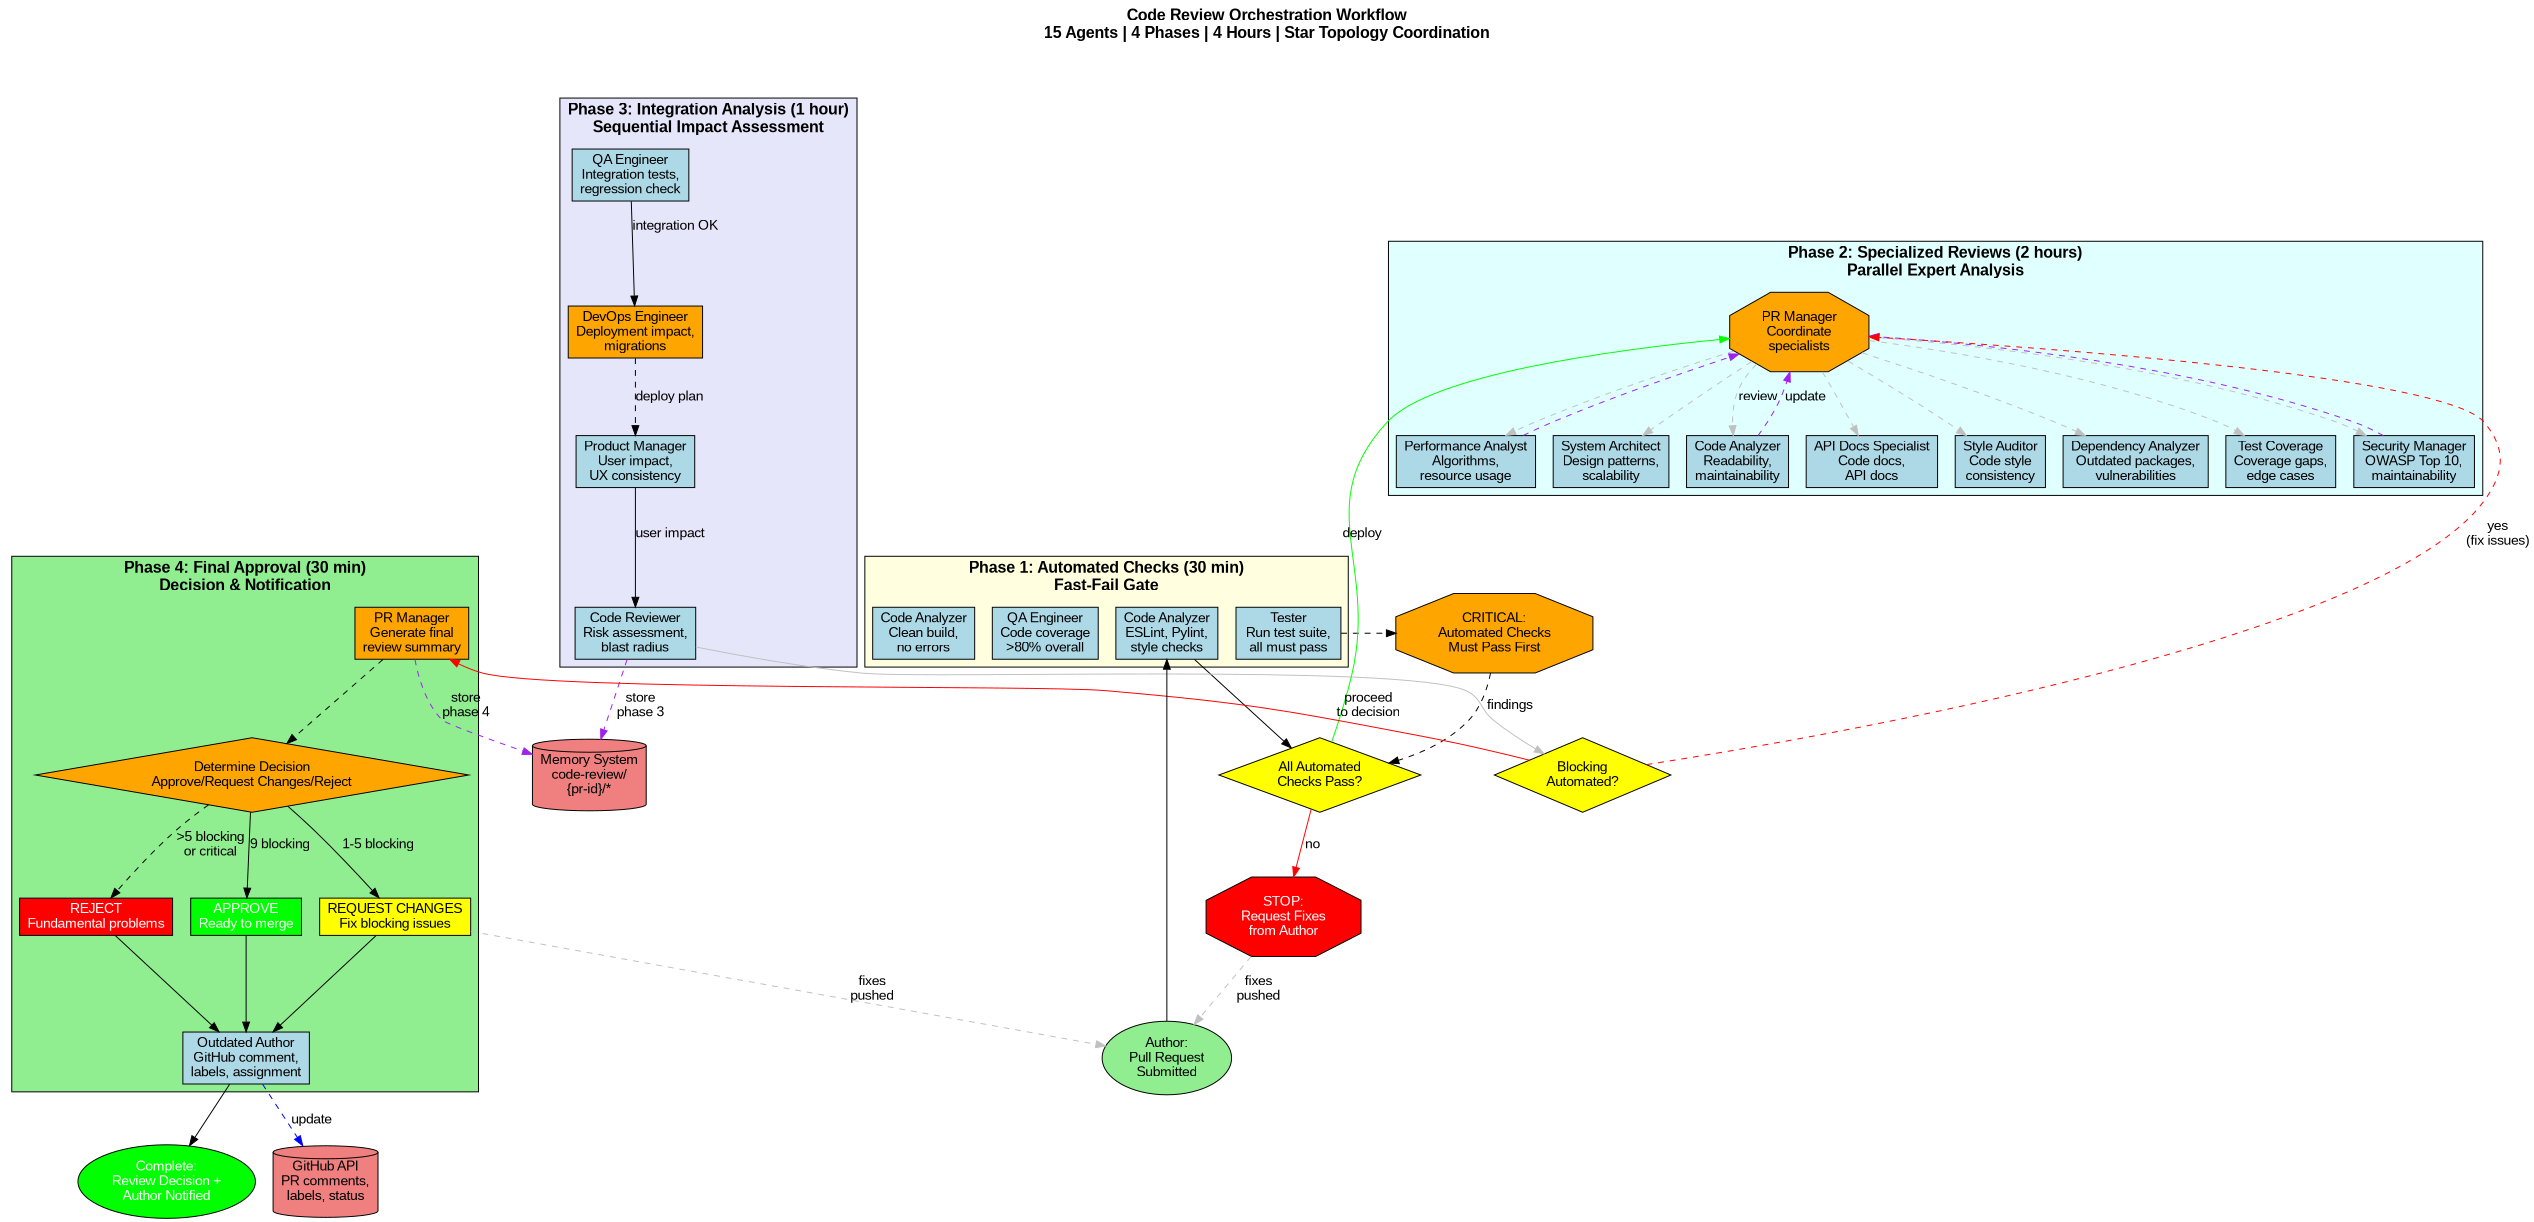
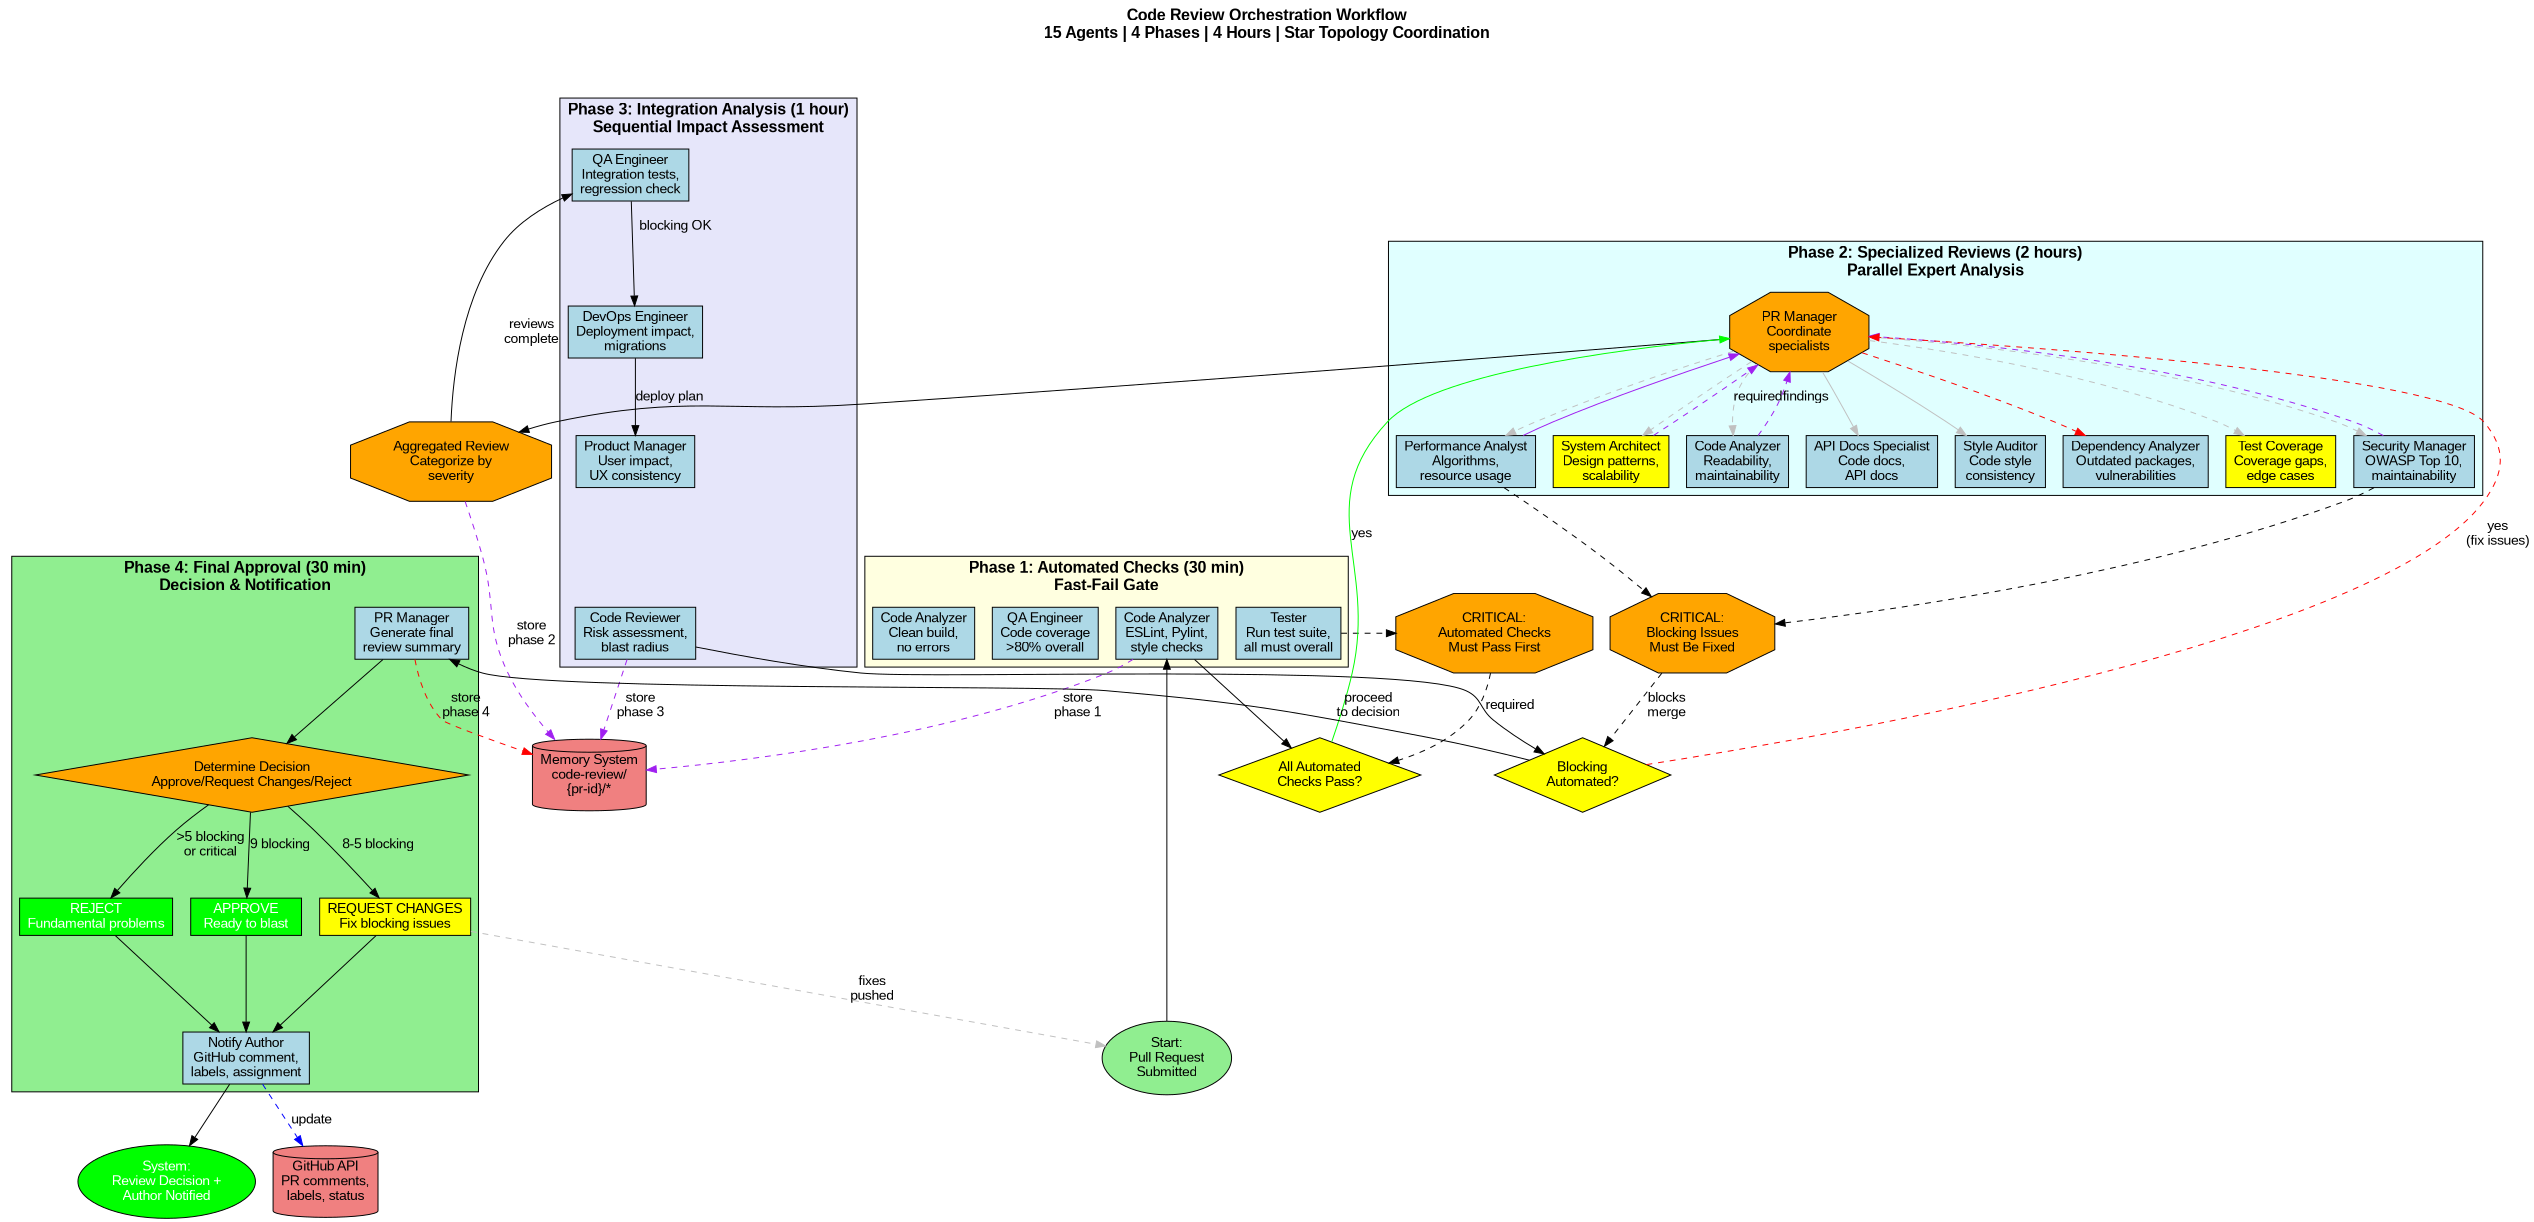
edge "QA Engineer Integration tests, regression check" -> "DevOps Engineer Deployment impact, migrations": label "integration OK" -> "blocking OK"
node "DevOps Engineer Deployment impact, migrations": fillcolor orange -> lightblue
edge "PR Manager Coordinate specialists" -> "Dependency Analyzer Outdated packages, vulnerabilities": color gray -> red
edge "DevOps Engineer Deployment impact, migrations" -> "Product Manager User impact, UX consistency": style dashed -> solid
edge "Performance Analyst Algorithms, resource usage" -> "PR Manager Coordinate specialists": style dashed -> solid
edge "PR Manager Coordinate specialists" -> "Style Auditor Code style consistency": style dashed -> solid
edge "PR Manager Coordinate specialists" -> "Code Analyzer Readability, maintainability": label "review" -> "required"
edge "Code Analyzer Readability, maintainability" -> "PR Manager Coordinate specialists": label "update" -> "findings"
edge "PR Manager Coordinate specialists" -> "API Docs Specialist Code docs, API docs": style dashed -> solid
edge "System Architect Design patterns, scalability" -> "PR Manager Coordinate specialists": added
node "Aggregated Review Categorize by severity": added
node "System Architect Design patterns, scalability": fillcolor lightblue -> yellow
node "Test Coverage Coverage gaps, edge cases": fillcolor lightblue -> yellow
edge "All Automated Checks Pass?" -> "PR Manager Coordinate specialists": label "deploy" -> "yes"
edge "Product Manager User impact, UX consistency" -> "Code Reviewer Risk assessment, blast radius": removed, label "user impact"
node "PR Manager Generate final review summary": fillcolor orange -> lightblue
node "Tester Run test suite, all must pass": label "Tester Run test suite, all must pass" -> "Tester Run test suite, all must overall"
node "CRITICAL: Blocking Issues Must Be Fixed": added
edge "Code Reviewer Risk assessment, blast radius" -> "Blocking Automated?": color gray -> black
edge "Blocking Automated?" -> "PR Manager Generate final review summary": color red -> black
edge "PR Manager Generate final review summary" -> "Determine Decision Approve/Request Changes/Reject": style dashed -> solid
edge "CRITICAL: Automated Checks Must Pass First" -> "All Automated Checks Pass?": label "findings" -> "required"
edge "PR Manager Generate final review summary" -> "Memory System code-review/ {pr-id}/*": color purple -> red
edge "Code Analyzer ESLint, Pylint, style checks" -> "Memory System code-review/ {pr-id}/*": added, label "store phase 1"
edge "Determine Decision Approve/Request Changes/Reject" -> "REJECT Fundamental problems": style dashed -> solid
edge "Determine Decision Approve/Request Changes/Reject" -> "REQUEST CHANGES Fix blocking issues": label "1-5 blocking" -> "8-5 blocking"
node "REJECT Fundamental problems": fillcolor red -> green
node "APPROVE Ready to merge": label "APPROVE Ready to merge" -> "APPROVE Ready to blast"
node "STOP: Request Fixes from Author": removed
node "Outdated Author GitHub comment, labels, assignment": label "Outdated Author GitHub comment, labels, assignment" -> "Notify Author GitHub comment, labels, assignment"
node "Author: Pull Request Submitted": label "Author: Pull Request Submitted" -> "Start: Pull Request Submitted"
node "Complete: Review Decision + Author Notified": label "Complete: Review Decision + Author Notified" -> "System: Review Decision + Author Notified"
